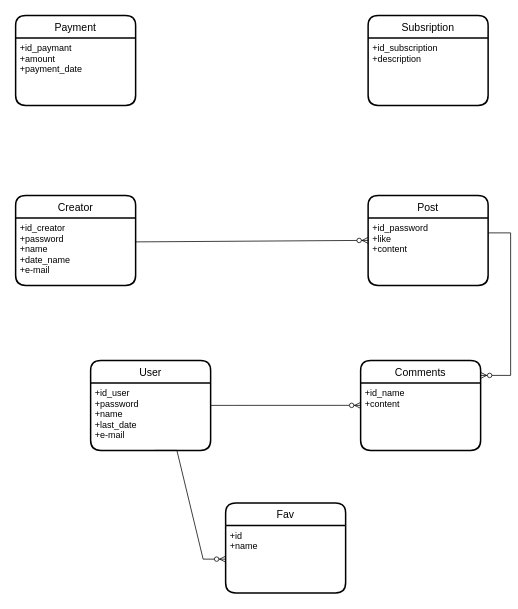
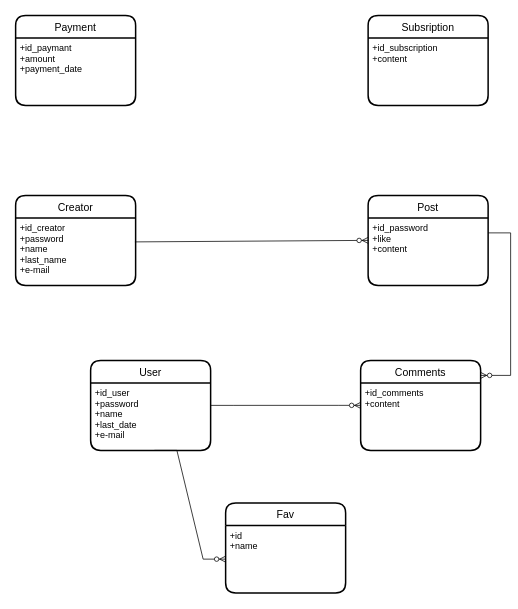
node "+id_subscription +description": label "+id_subscription +description" -> "+id_subscription +content"
node "+id_creator +password +name +date_name +e-mail": label "+id_creator +password +name +date_name +e-mail" -> "+id_creator +password +name +last_name +e-mail"
node "+id_name +content": label "+id_name +content" -> "+id_comments +content"
